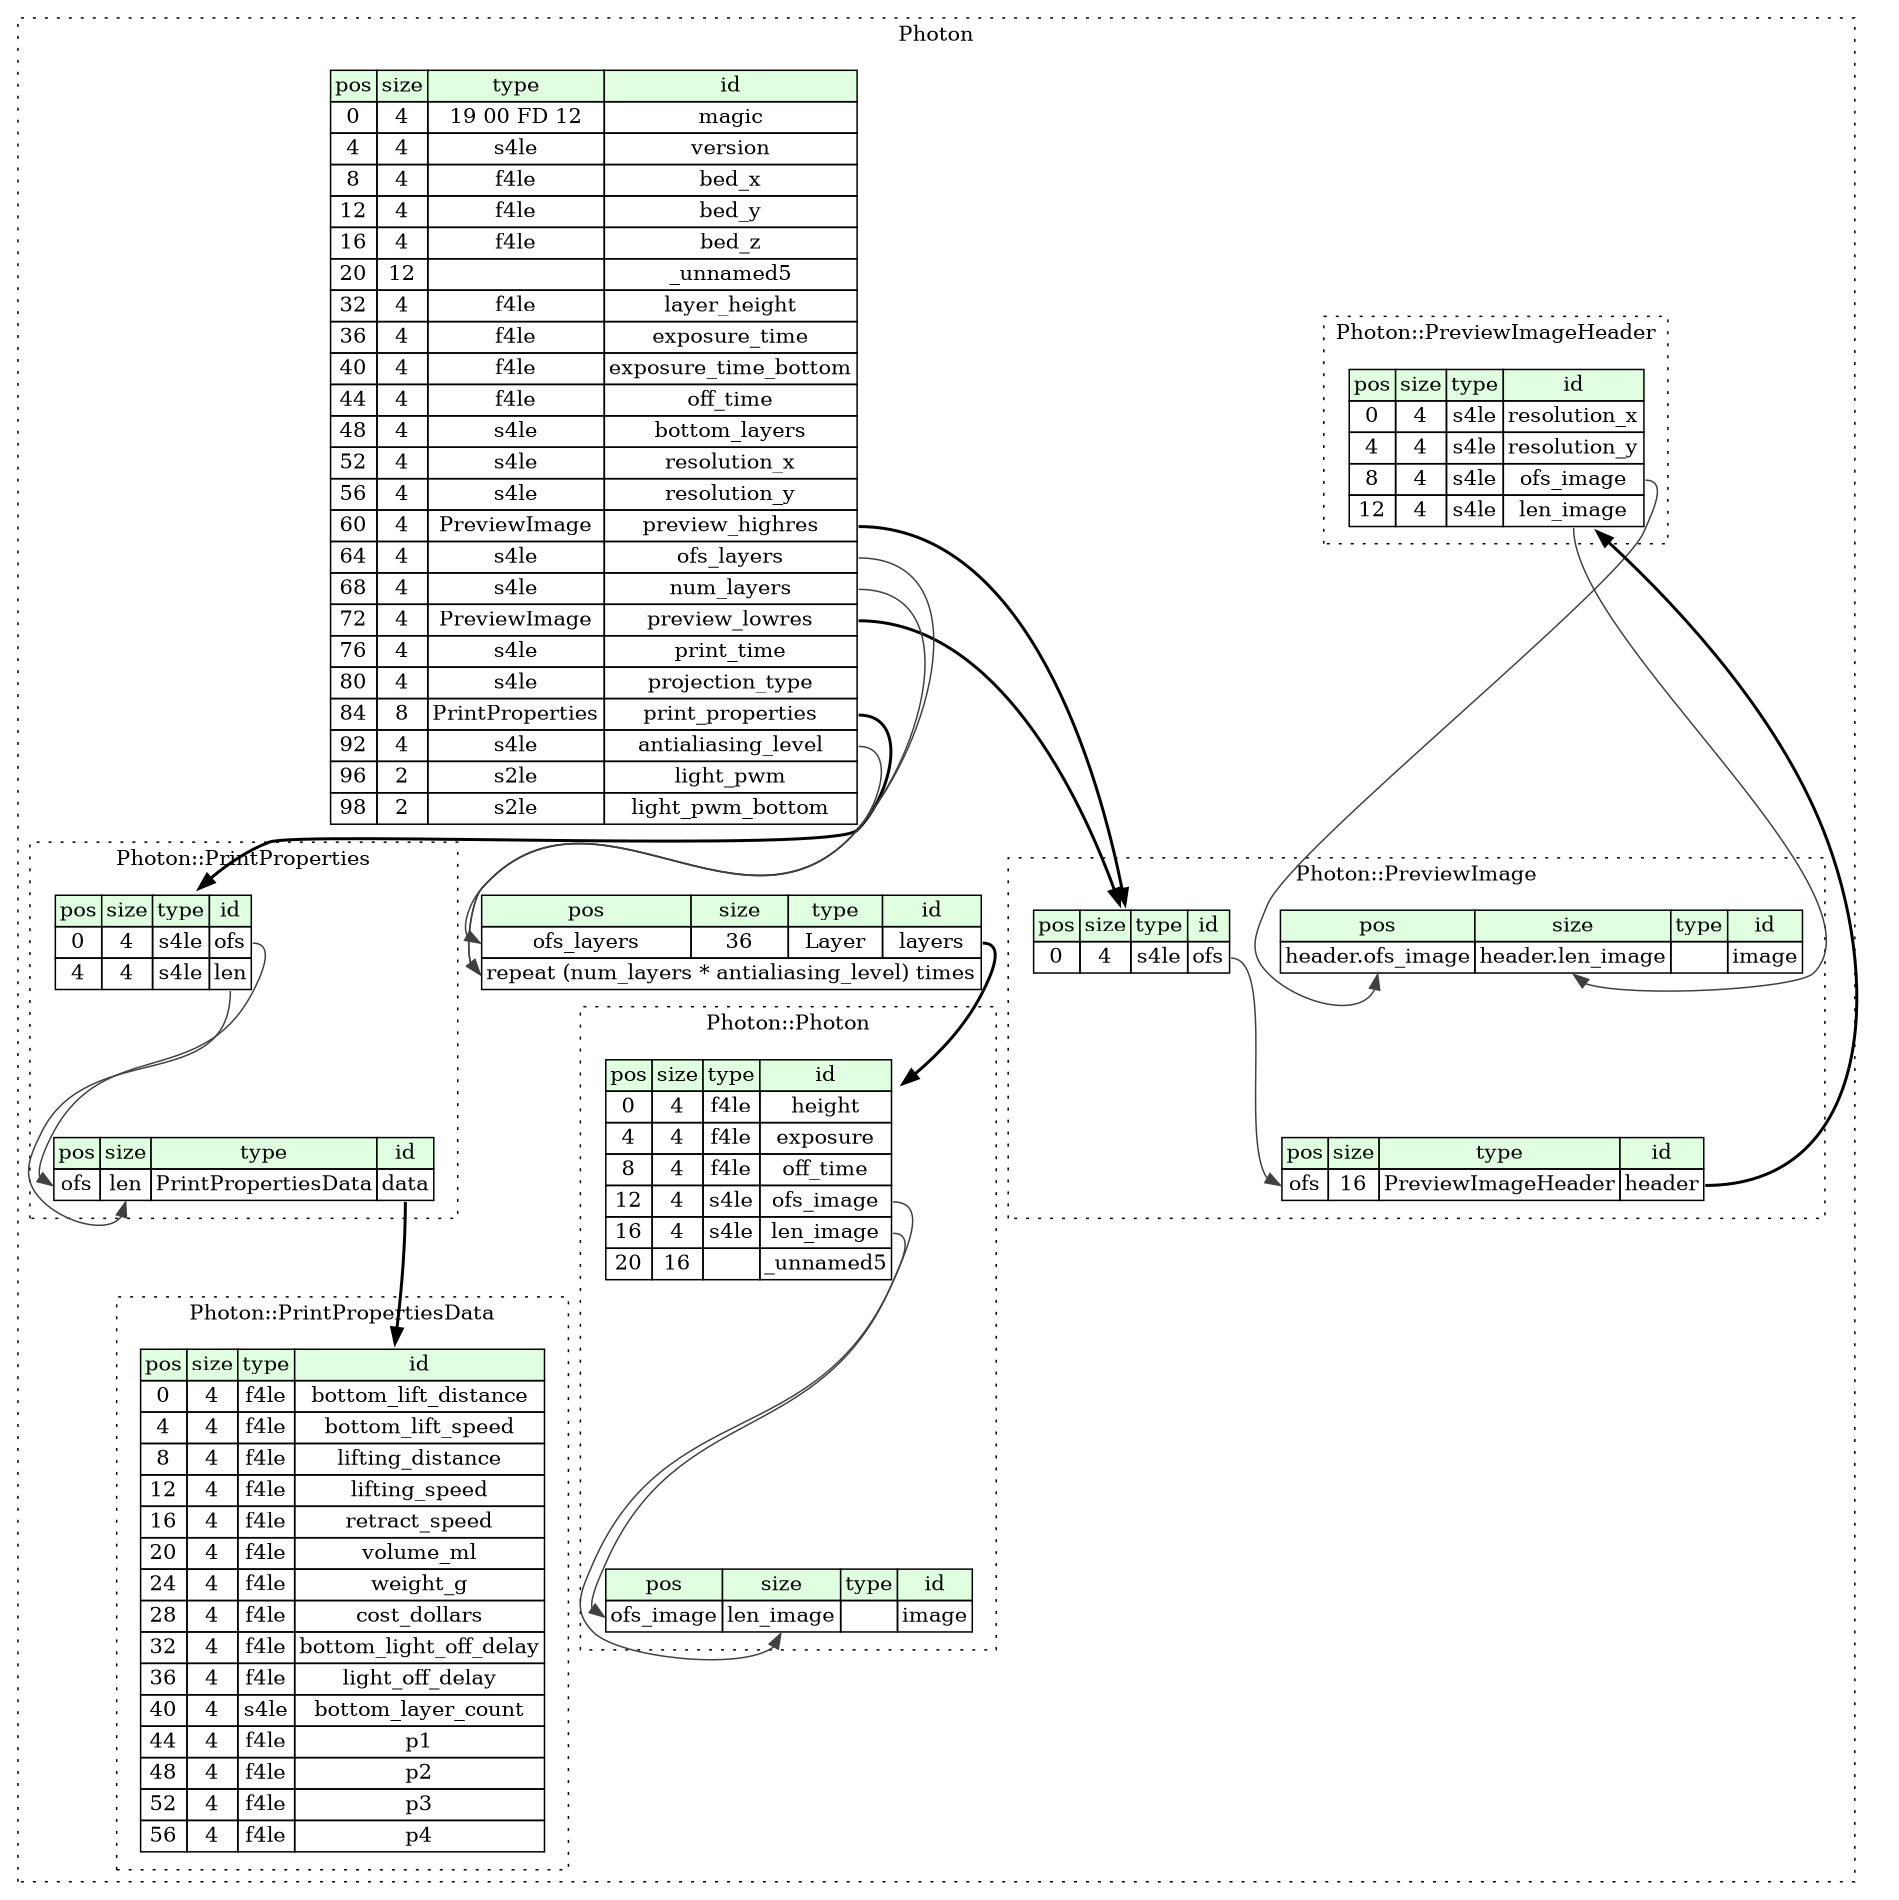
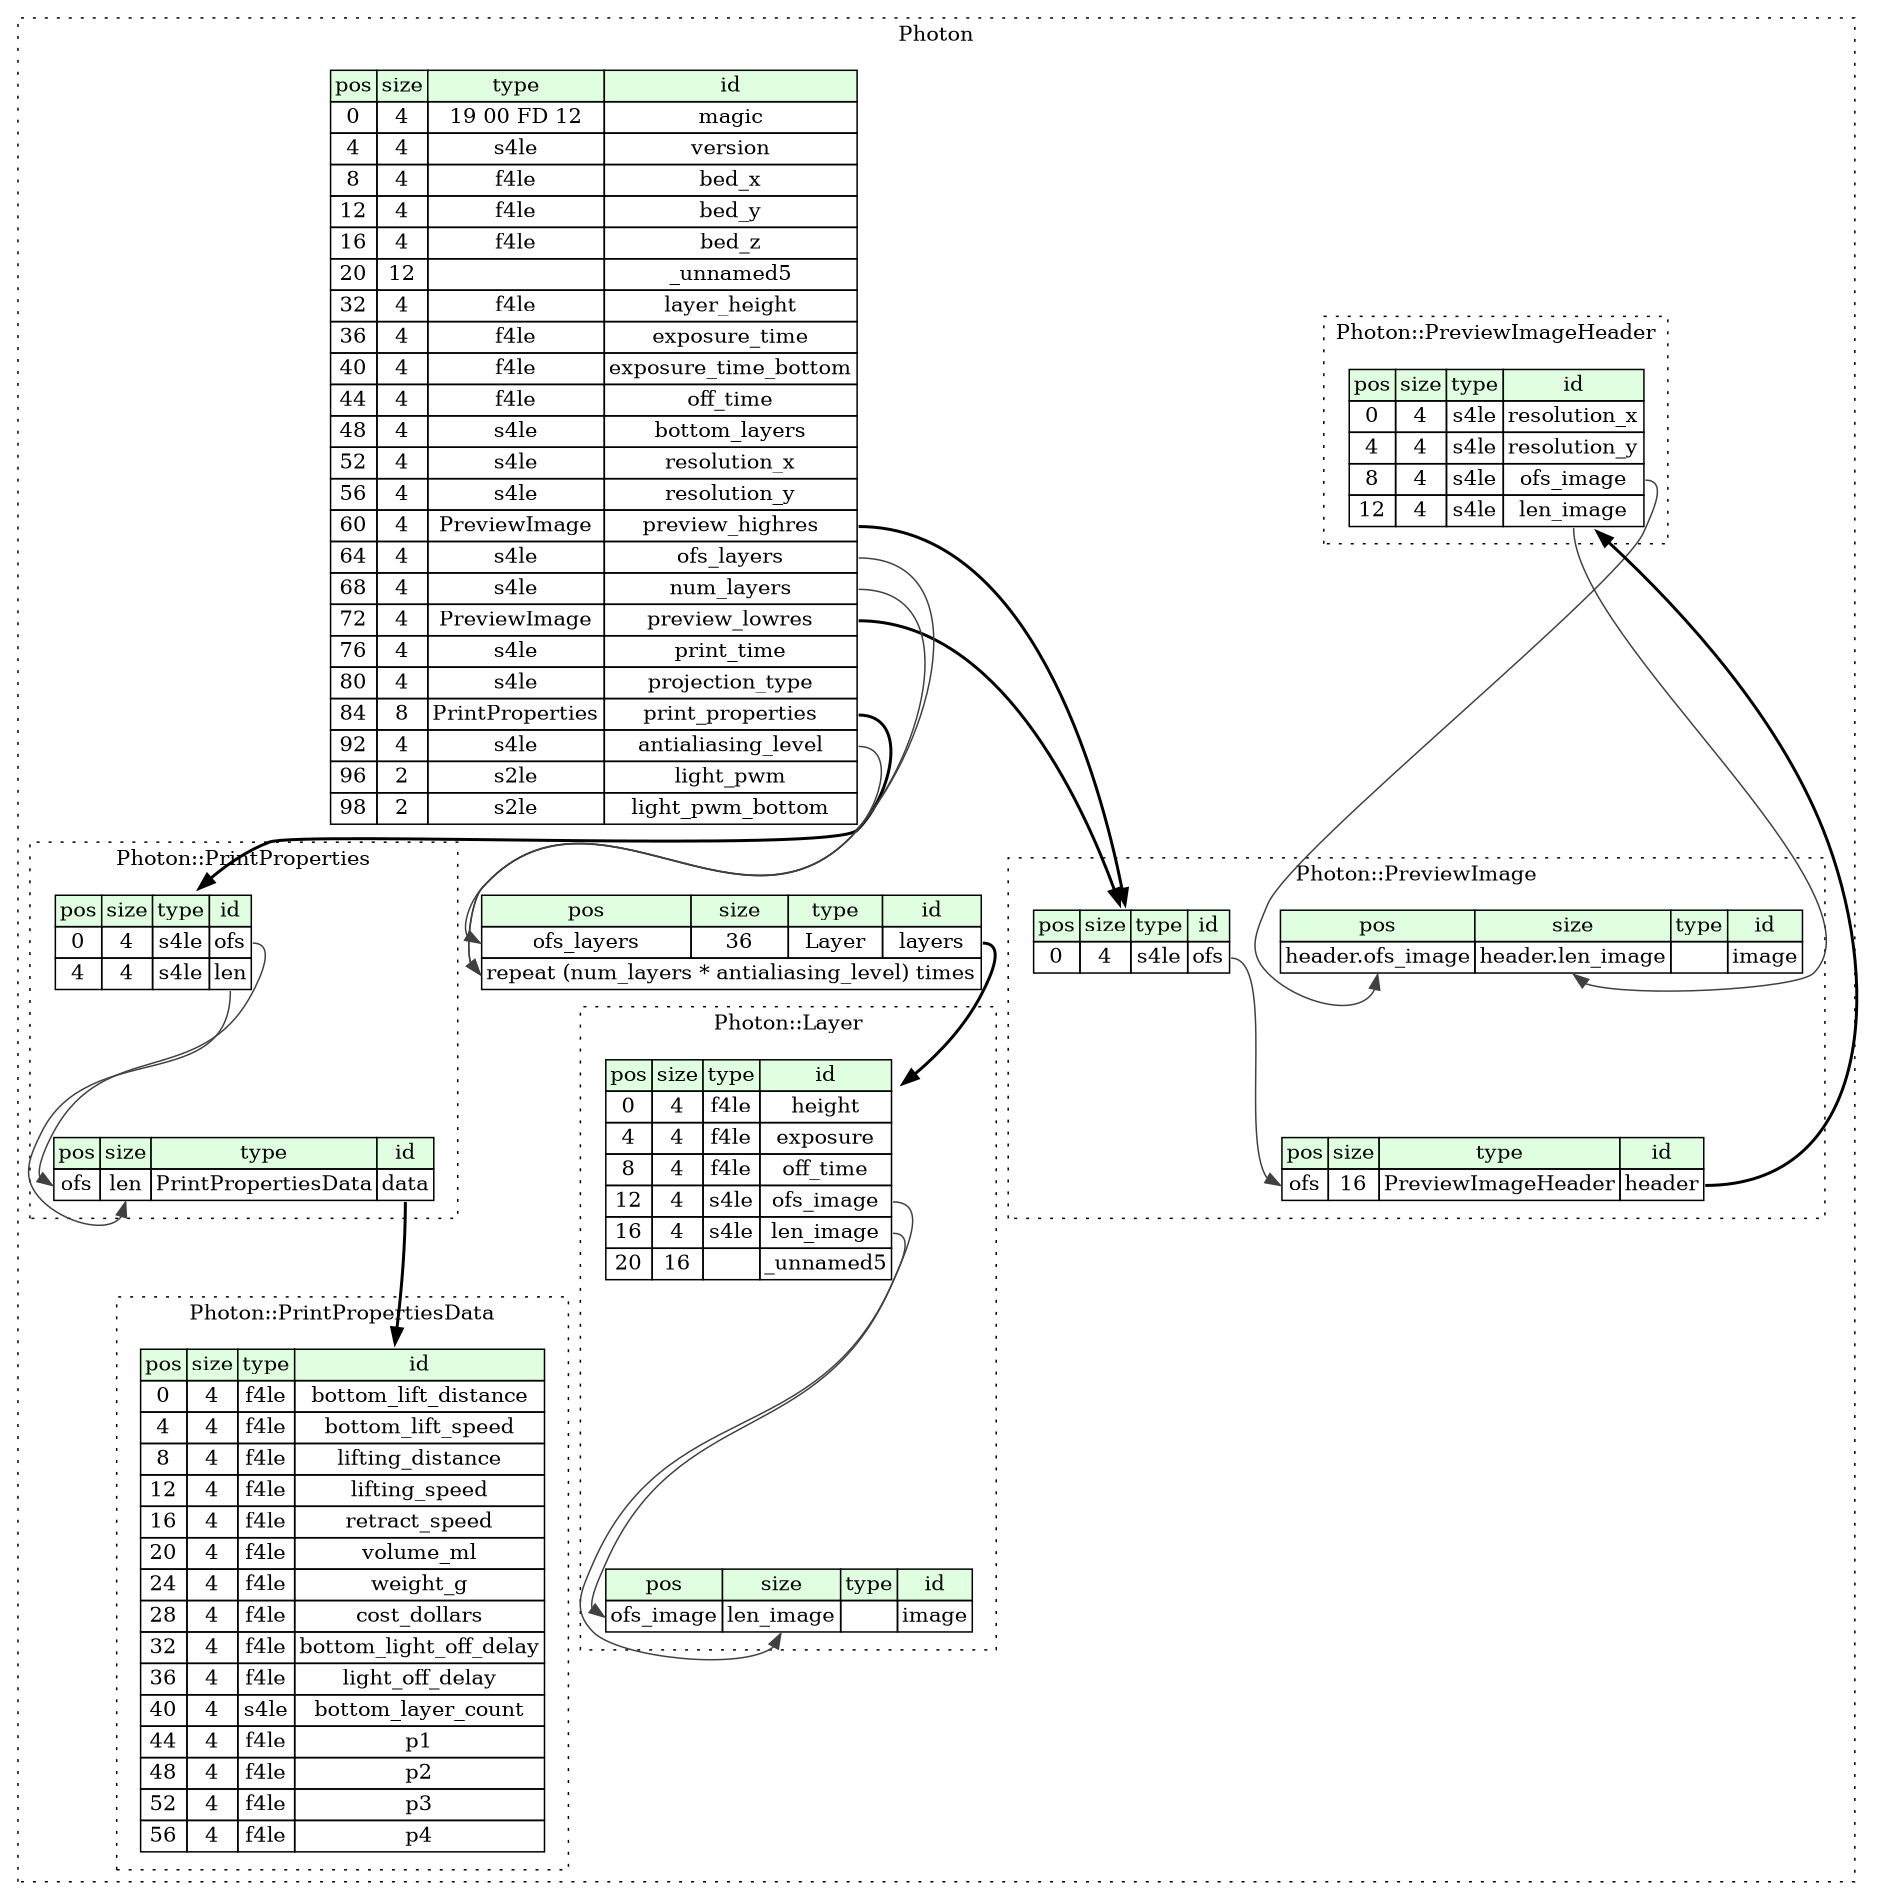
cluster "Photon::Photon": label "Photon::Photon" -> "Photon::Layer"
